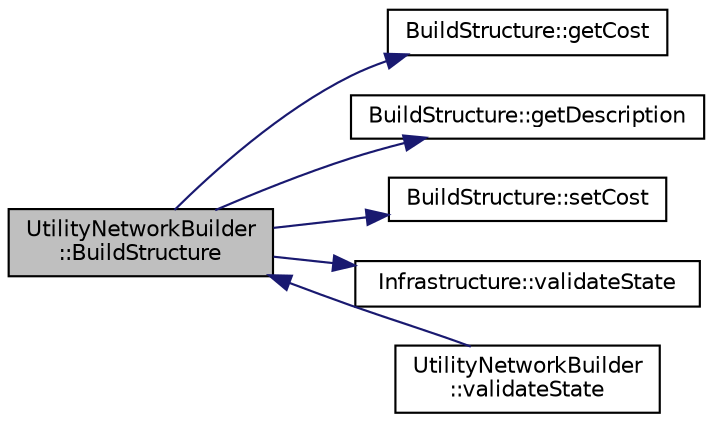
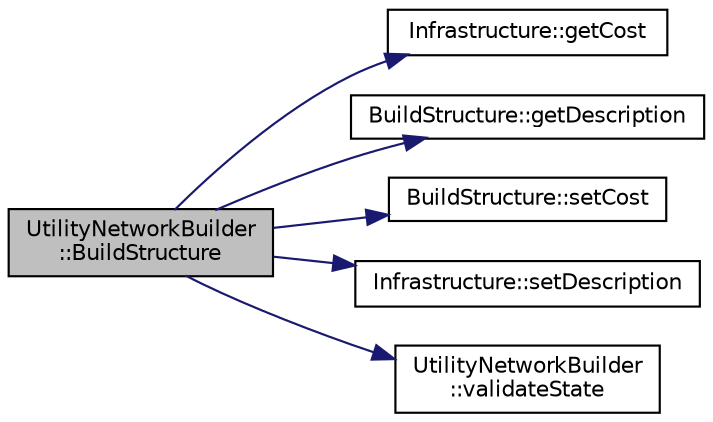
node "BuildStructure::getCost": label "BuildStructure::getCost" -> "Infrastructure::getCost"
node "Infrastructure::validateState": label "Infrastructure::validateState" -> "Infrastructure::setDescription"
edge "UtilityNetworkBuilder ::validateState" -> "UtilityNetworkBuilder ::BuildStructure": reversed
